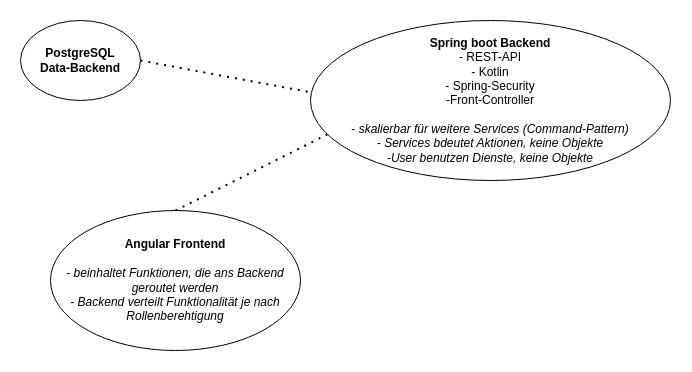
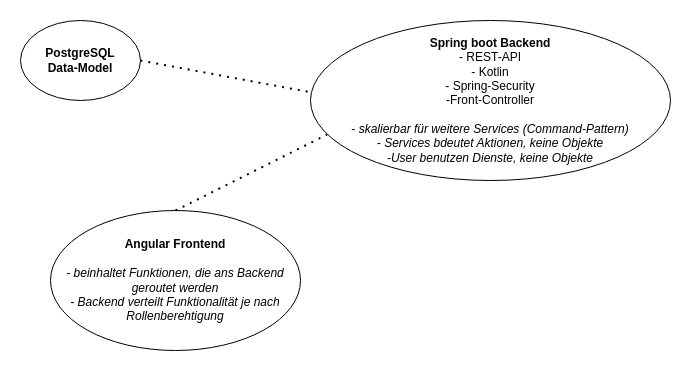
node "PostgreSQL Data-Backend": label "PostgreSQL Data-Backend" -> "PostgreSQL Data-Model"
